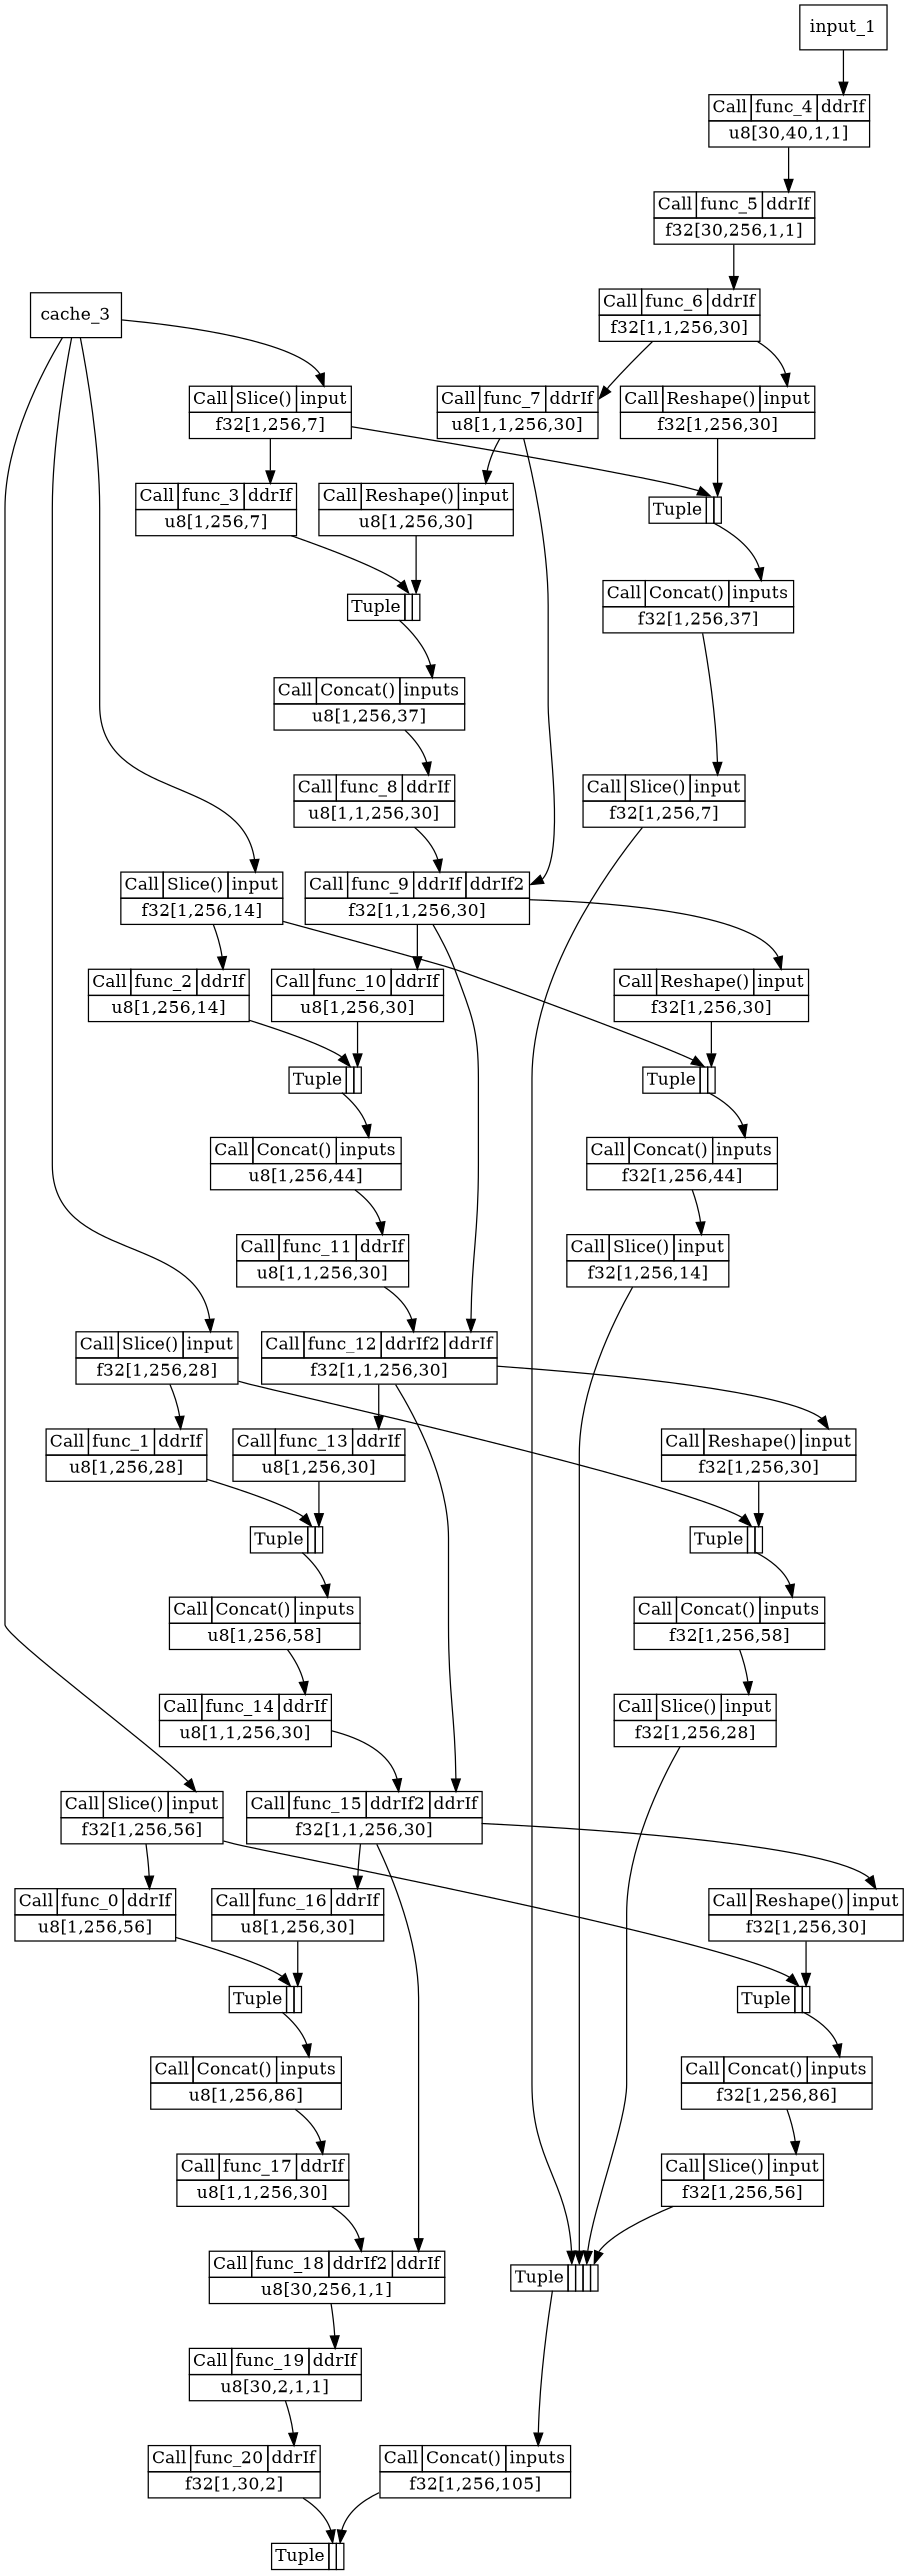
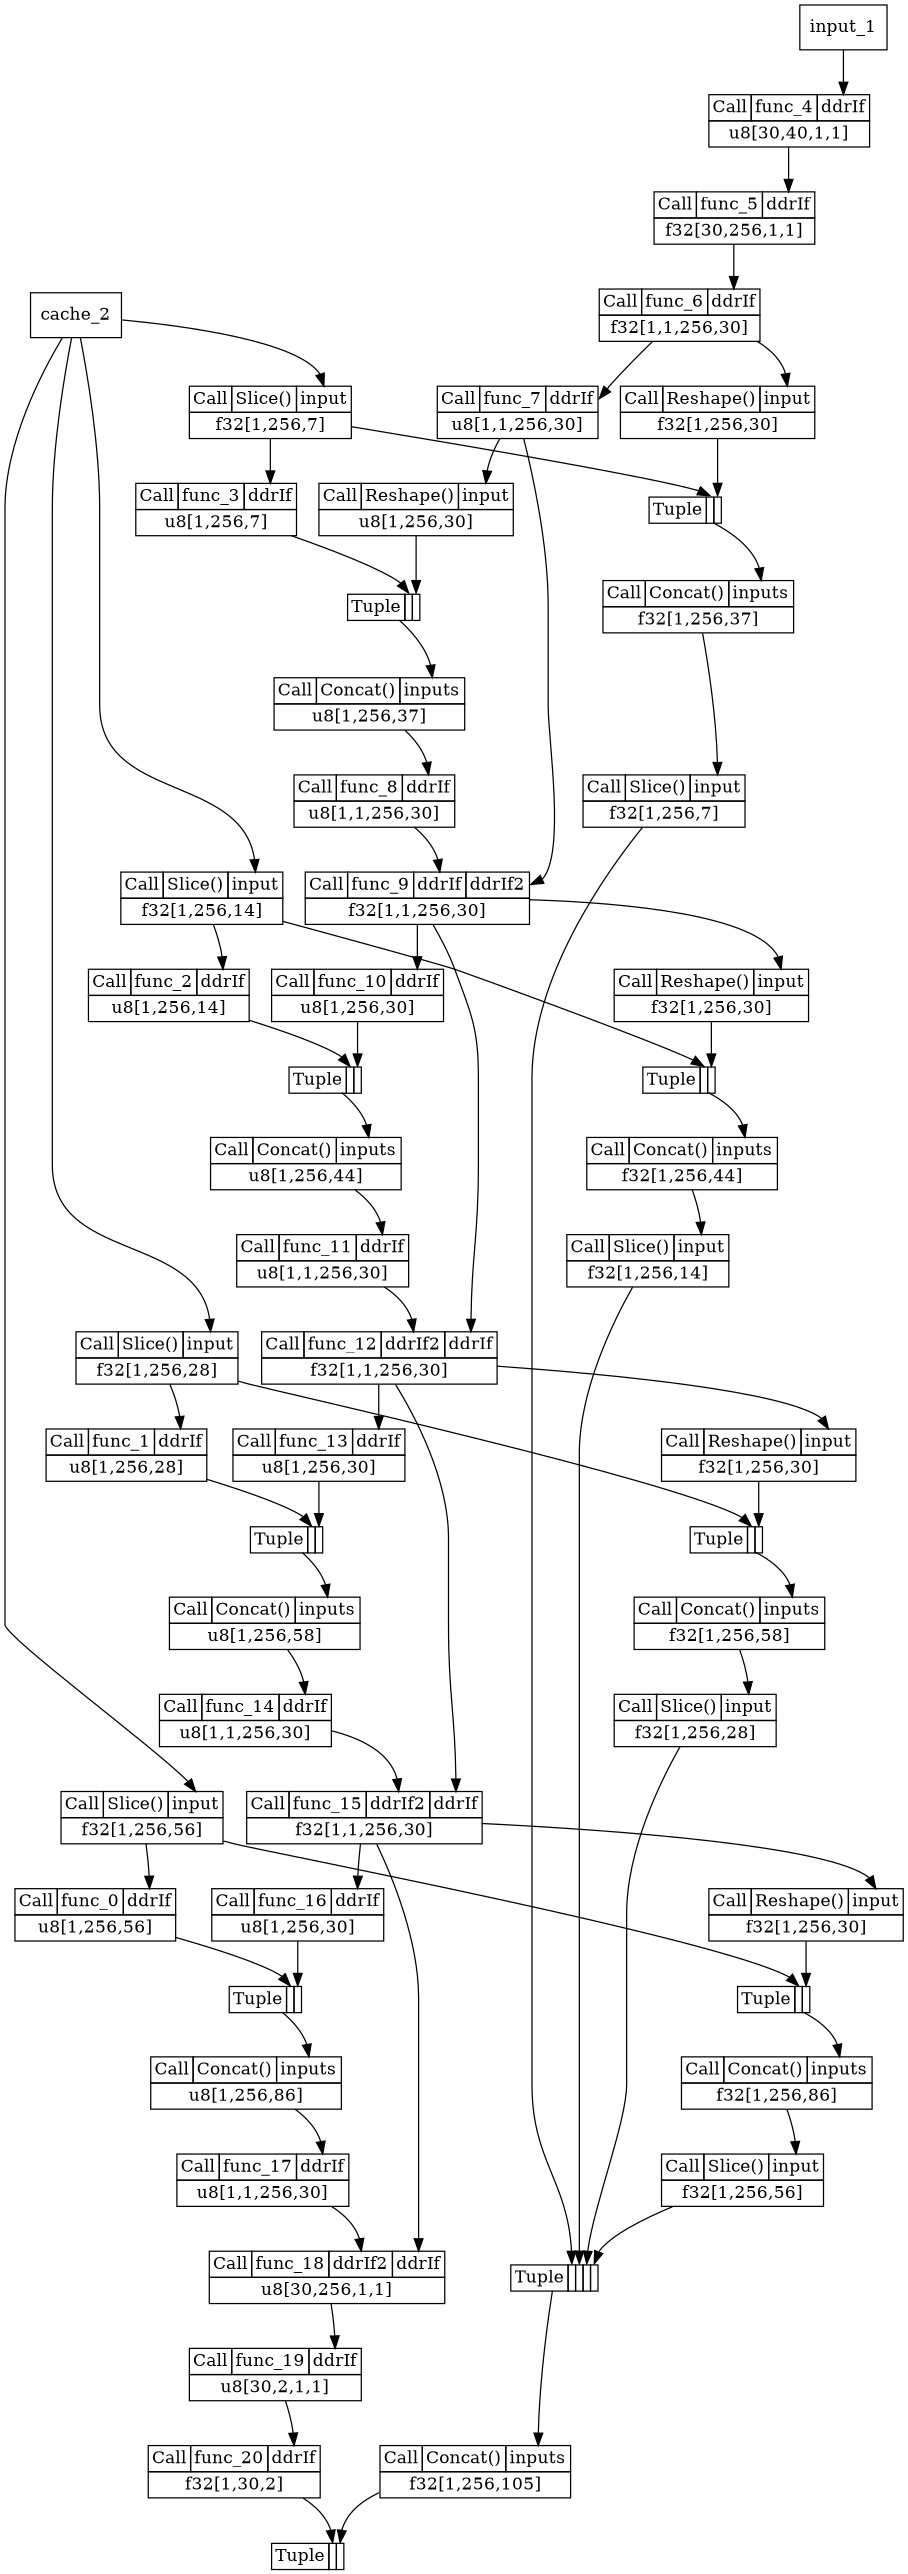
node "cache_3": label "cache_3" -> "cache_2"
